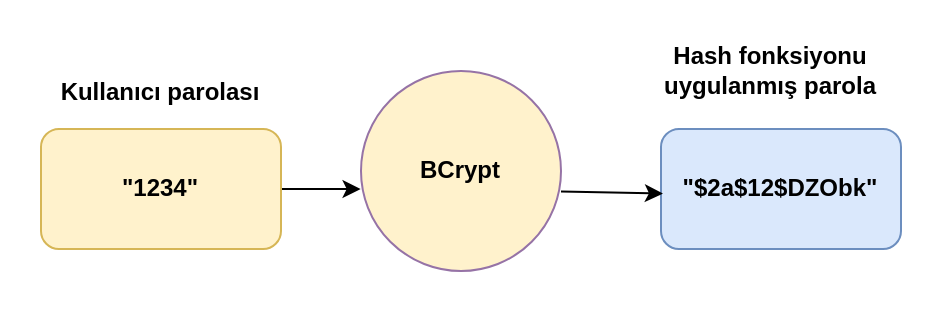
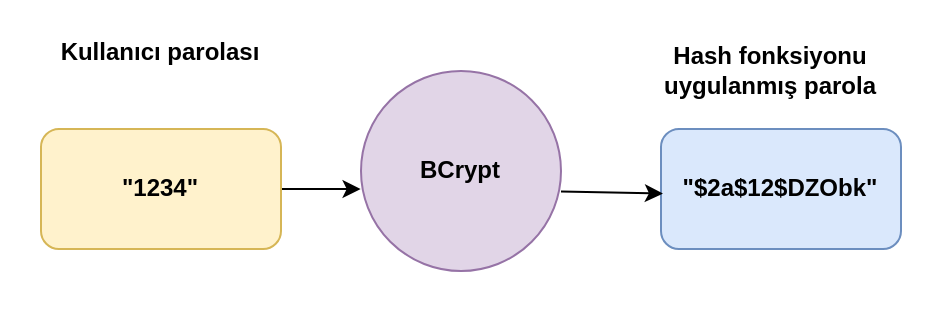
node "Kullanıcı parolası": moved (161, 93) -> (161, 53)
node "BCrypt": fillcolor #fff2cc -> #e1d5e7
